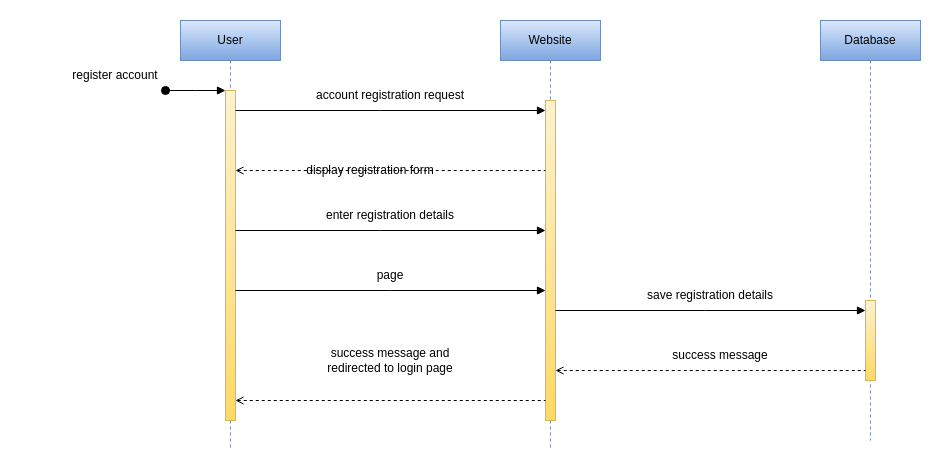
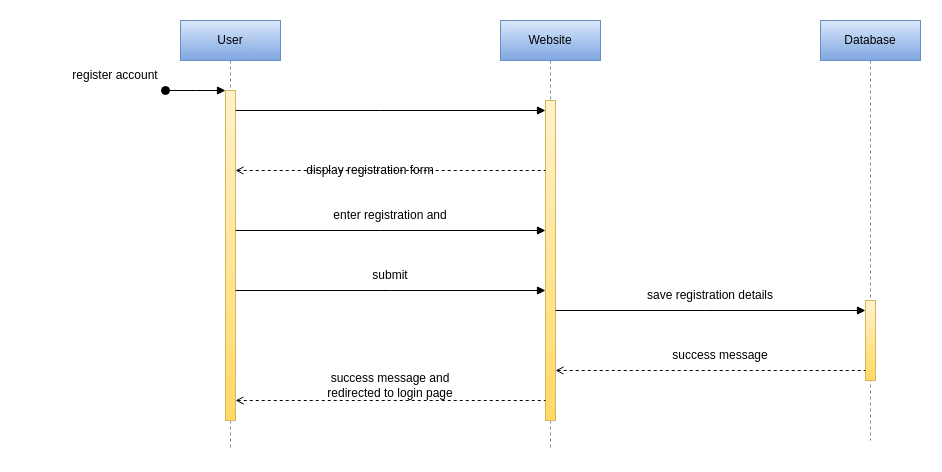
node "account registration request": removed
node "enter registration details": label "enter registration details" -> "enter registration and"
node "page": label "page" -> "submit"
node "success message and redirected to login page": moved (391, 361) -> (391, 386)
